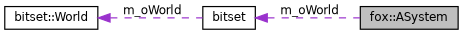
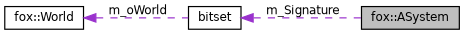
edge "fox::ASystem" -> "bitset": label " m_oWorld" -> " m_Signature"
node "bitset::World": label "bitset::World" -> "fox::World"
